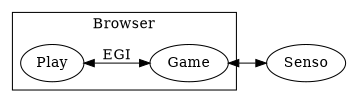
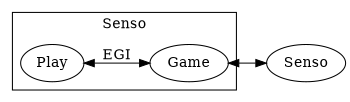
cluster "Browser": label "Browser" -> "Senso"
